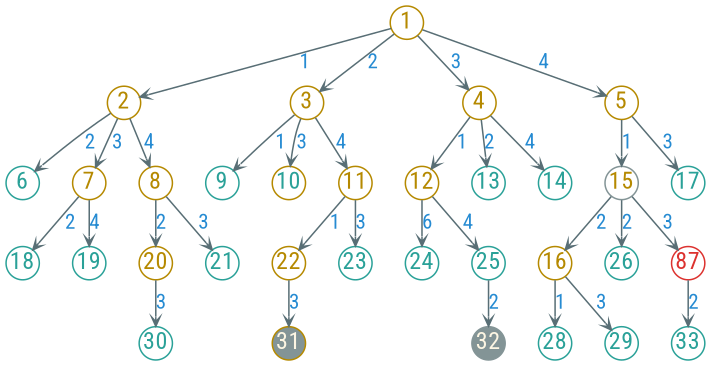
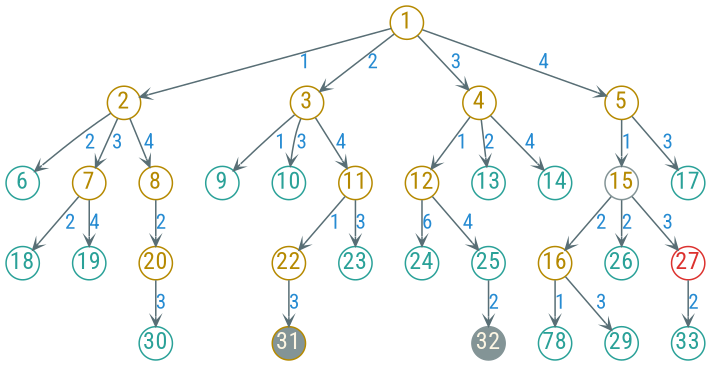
node "10": color #b58900 -> #2aa198
node "21": removed
node "87": label "87" -> "27"
node "28": label "28" -> "78"
